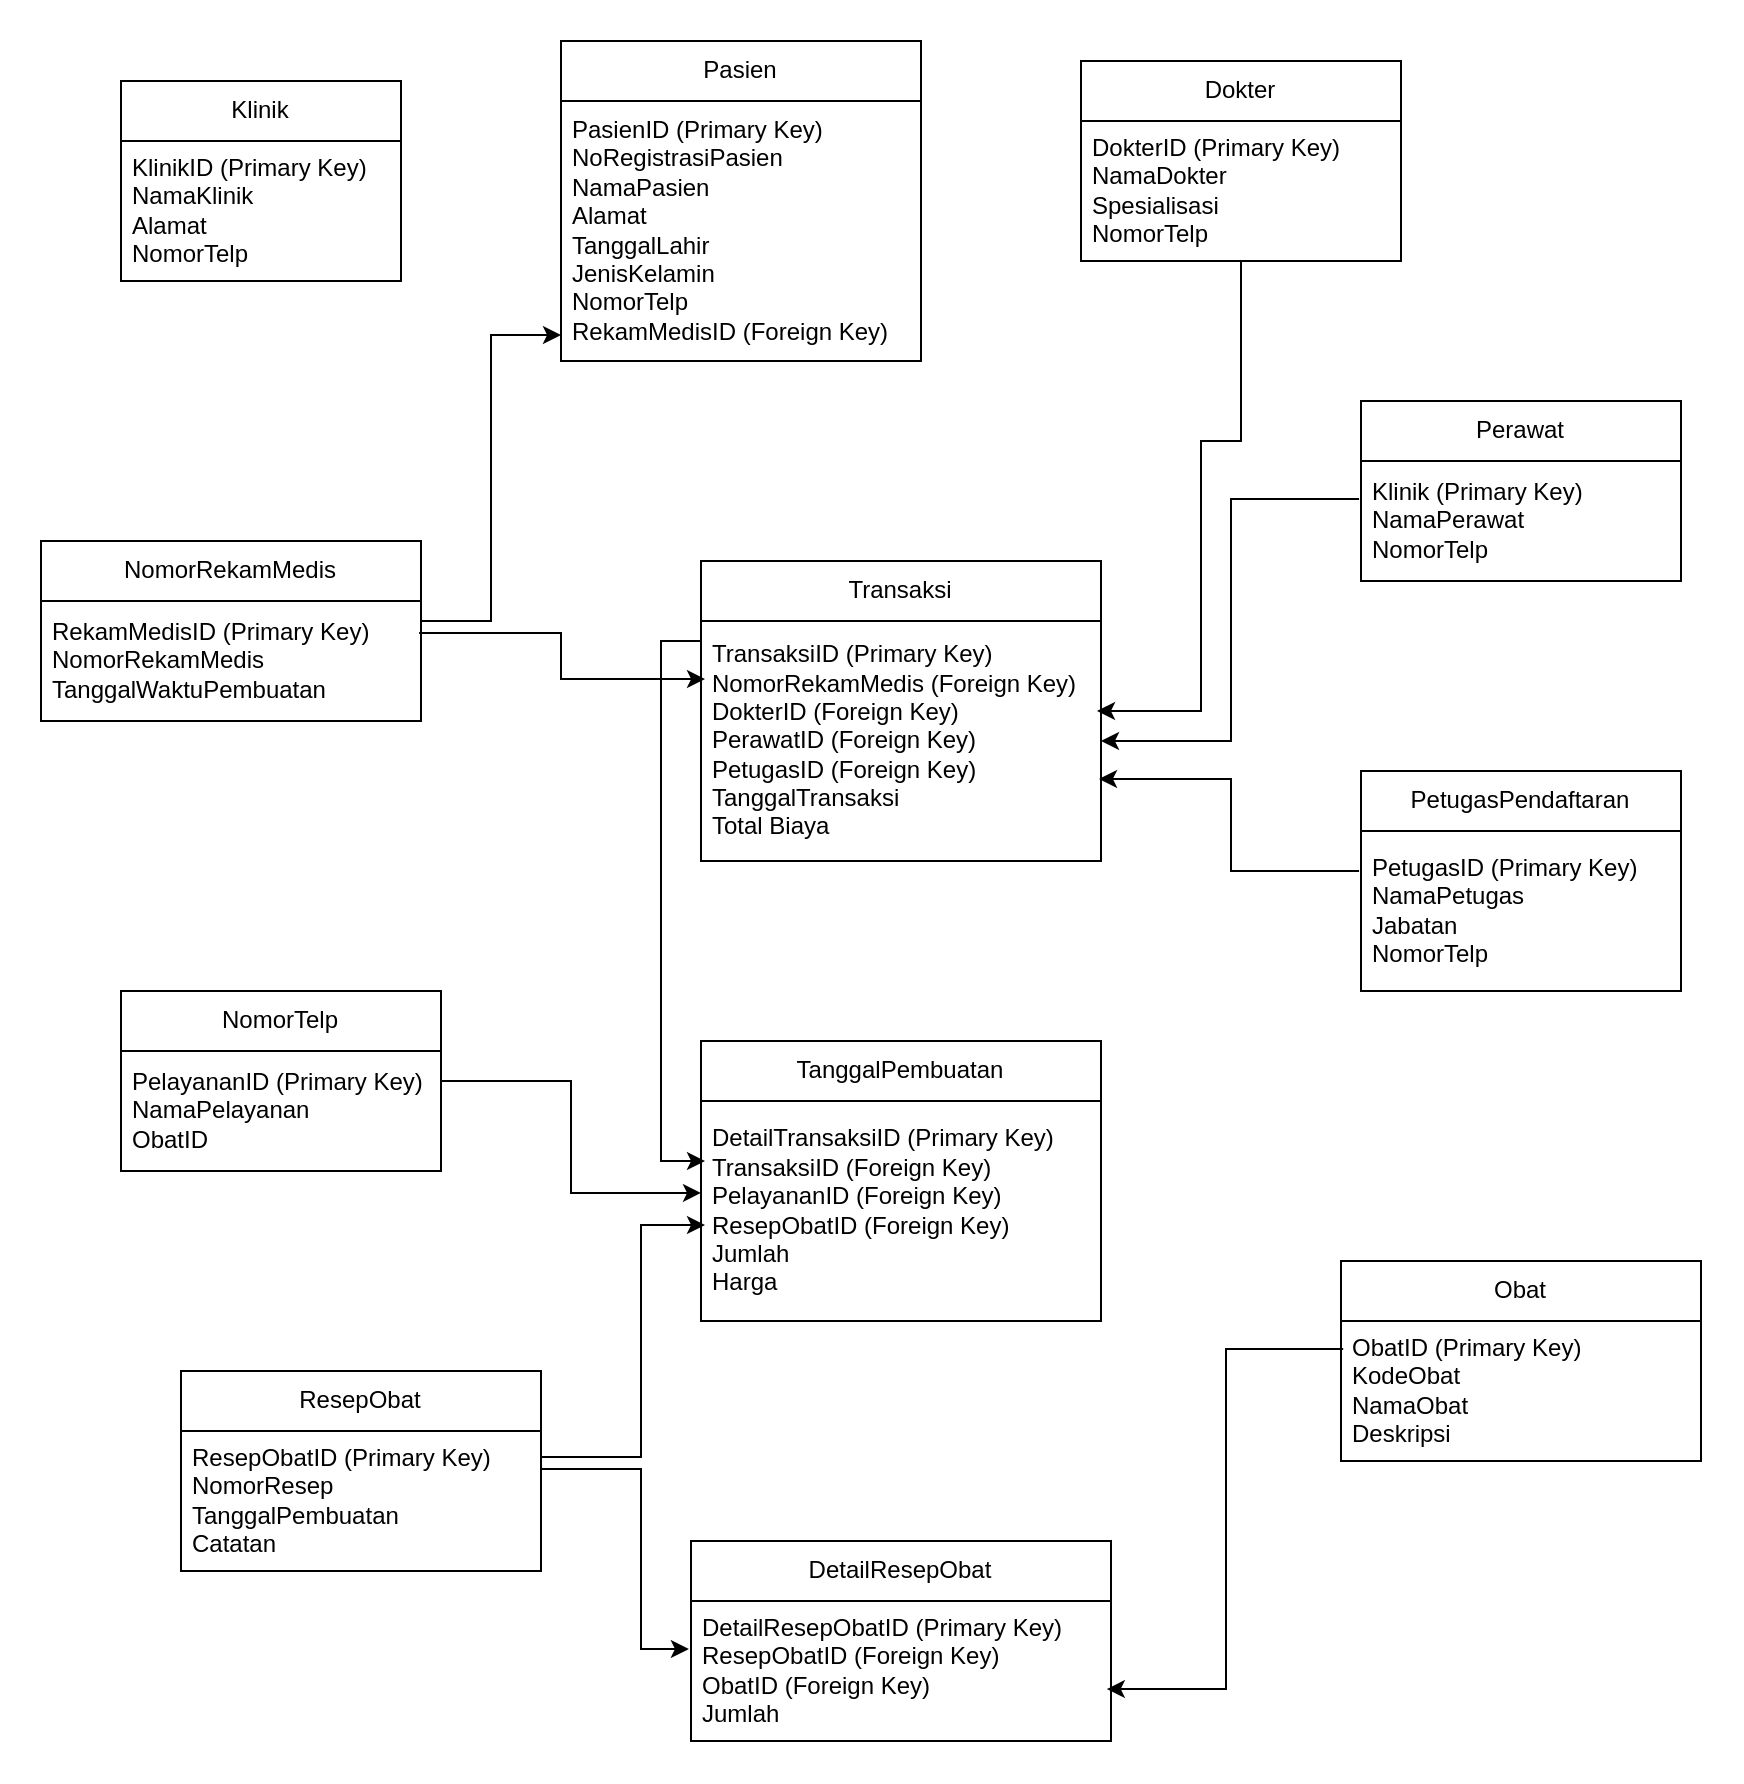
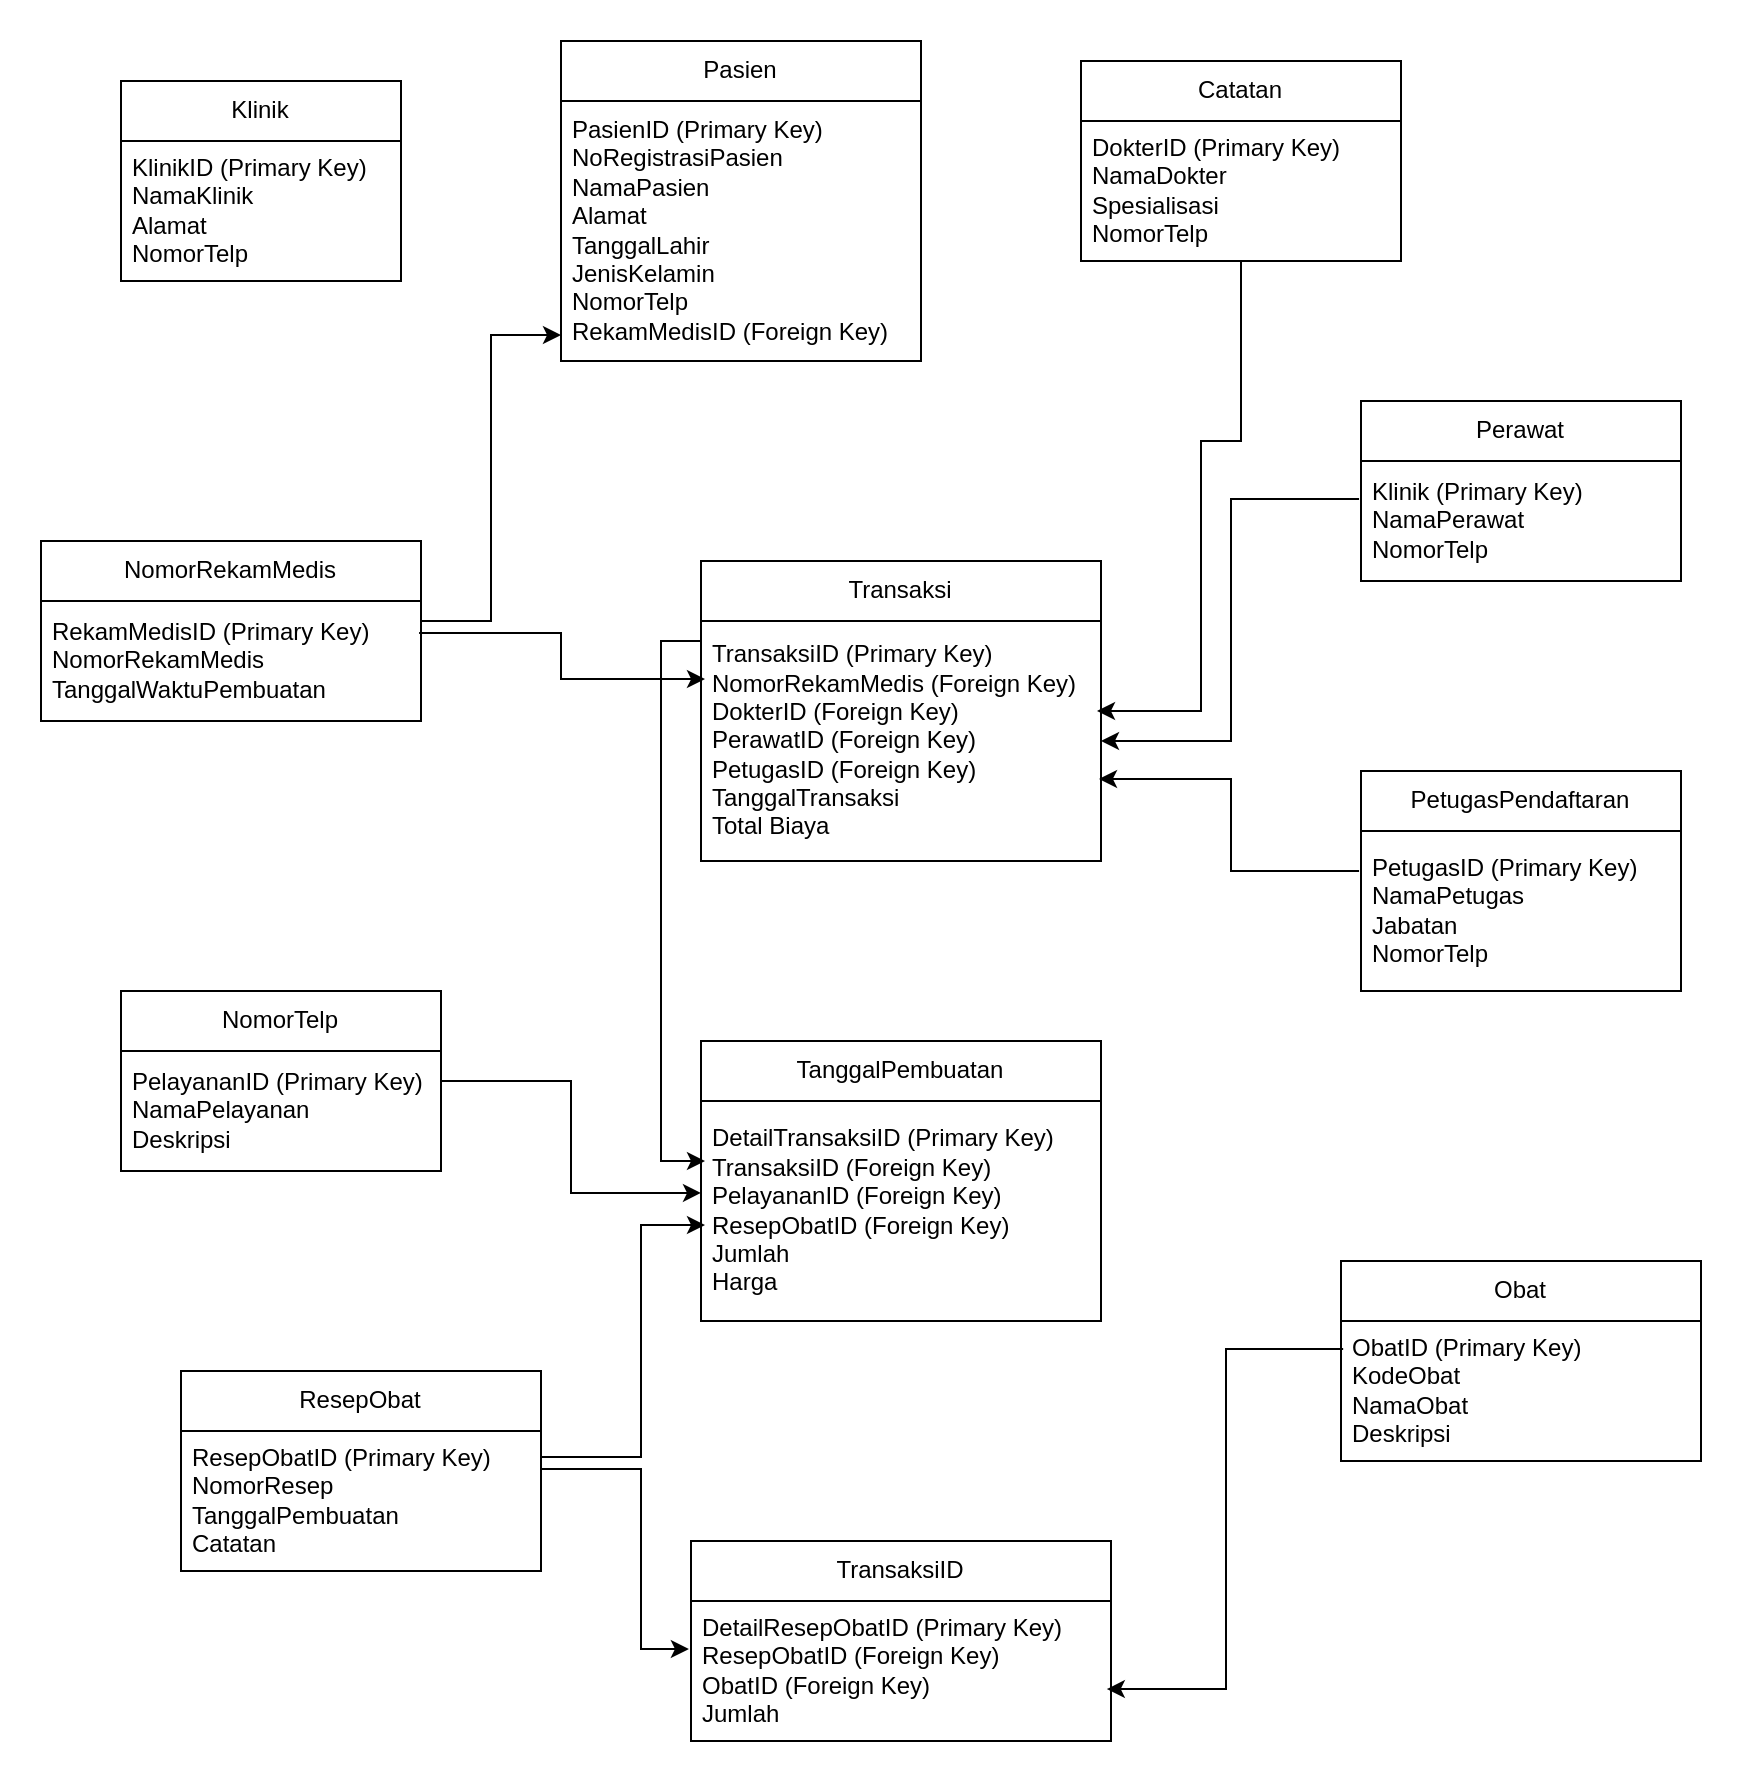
node "Dokter": label "Dokter" -> "Catatan"
node "PelayananID (Primary Key) NamaPelayanan ObatID": label "PelayananID (Primary Key) NamaPelayanan ObatID" -> "PelayananID (Primary Key) NamaPelayanan Deskripsi"
node "DetailResepObat": label "DetailResepObat" -> "TransaksiID"
